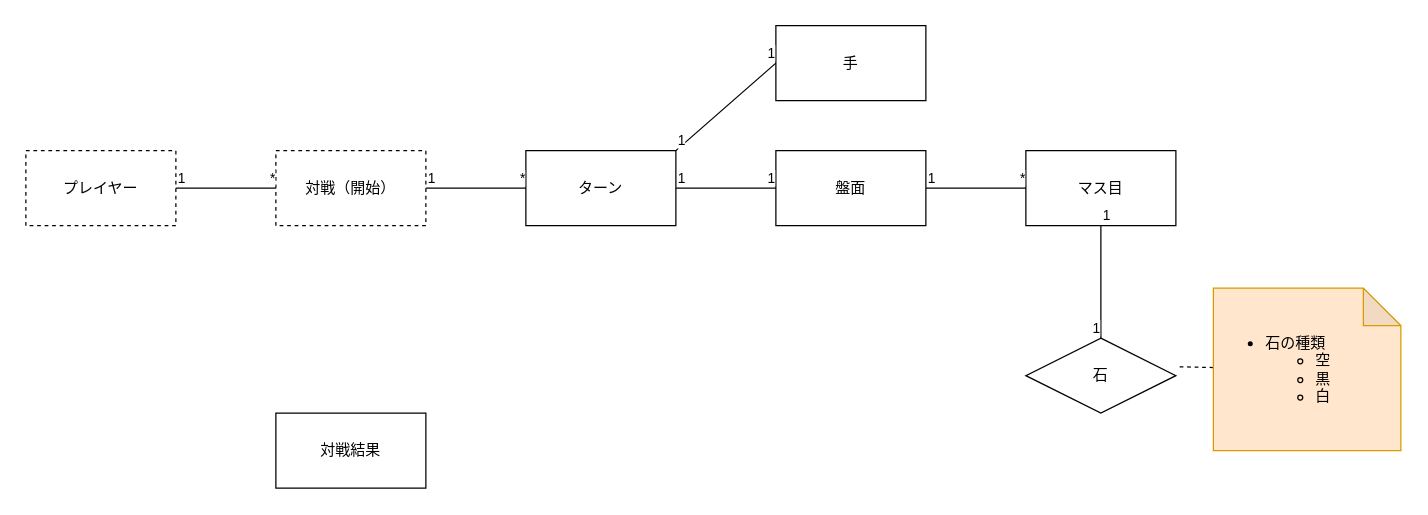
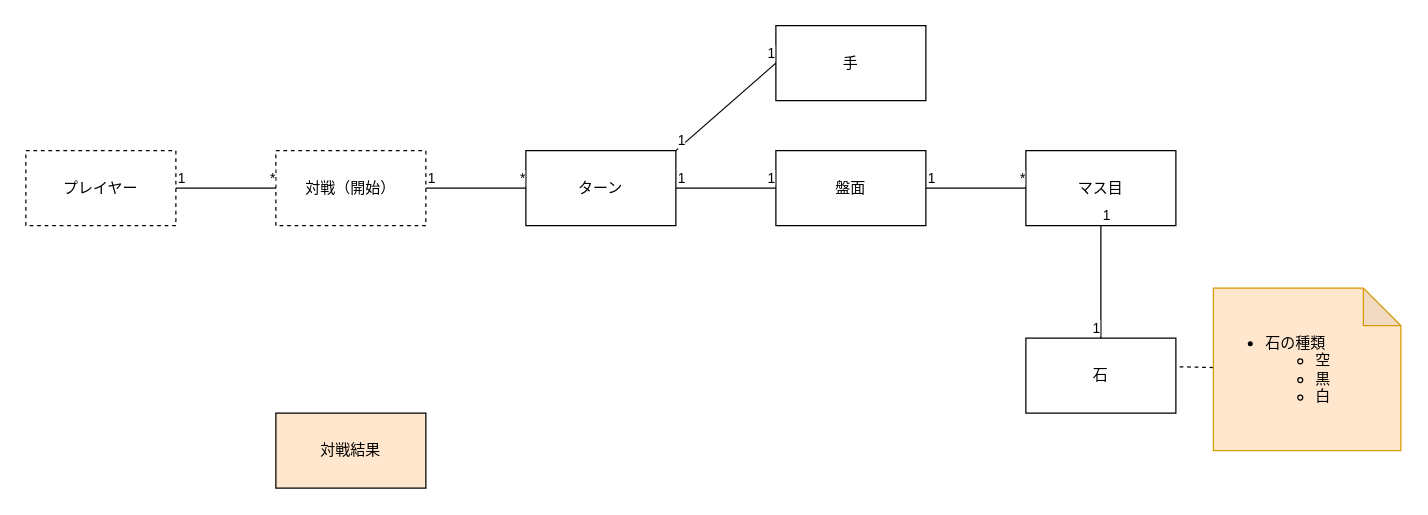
node "石": shape diamond -> rectangle
node "対戦結果": fillcolor #ffffff -> #ffe6cc
